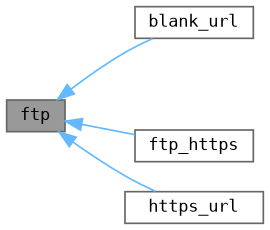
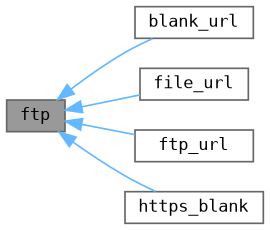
node "file_url": added
node "ftp_https": label "ftp_https" -> "ftp_url"
node "https_url": label "https_url" -> "https_blank"
